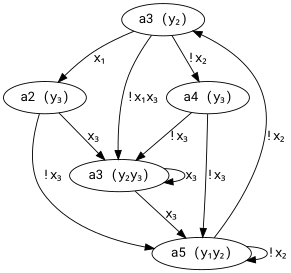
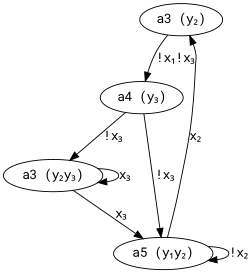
edge "a3 (y₂)" -> "a4 (y₃)": label "!x₂" -> "!x₁!x₃"
edge "a3 (y₂)" -> "a3 (y₂y₃)": removed, label "!x₁x₃"
node "a2 (y₃)": removed
edge "a5 (y₁y₂)" -> "a3 (y₂)": label "!x₂" -> "x₂"
